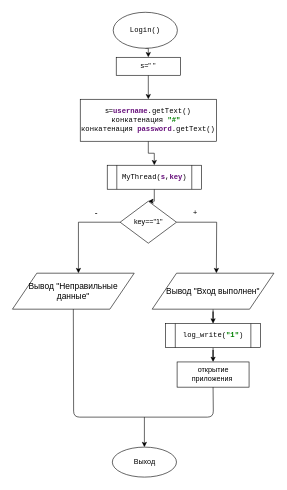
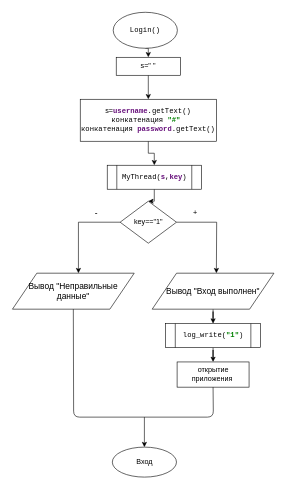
node "Выход": label "Выход" -> "Вход"
